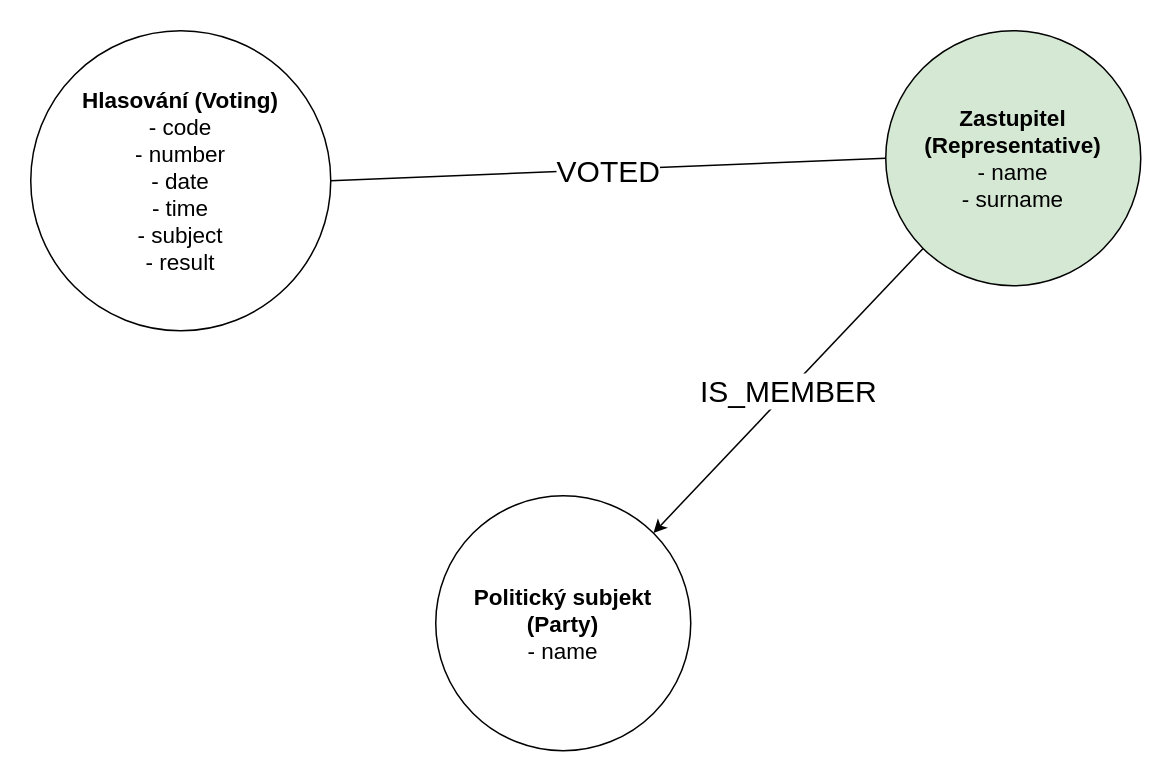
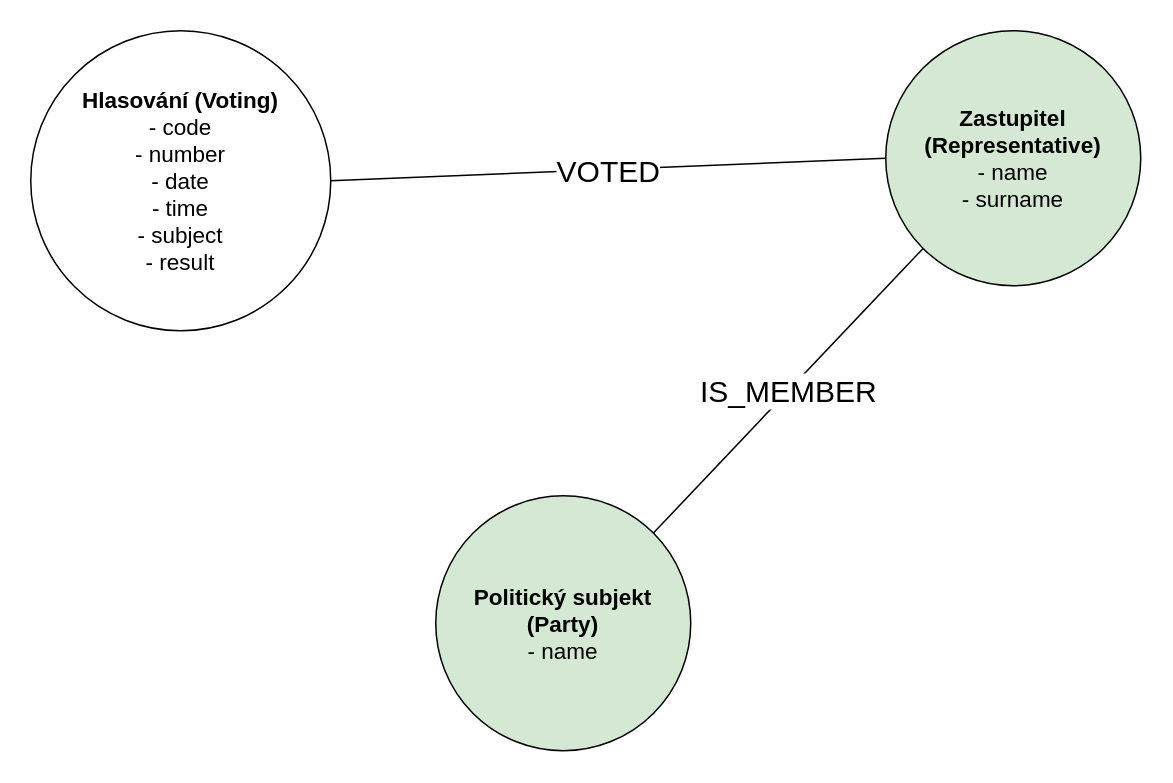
edge "Zastupitel (Representative) - name - surname" -> "Politický subjekt (Party) - name": arrowhead classic -> none
node "Politický subjekt (Party) - name": fillcolor #ffffff -> #d5e8d4
